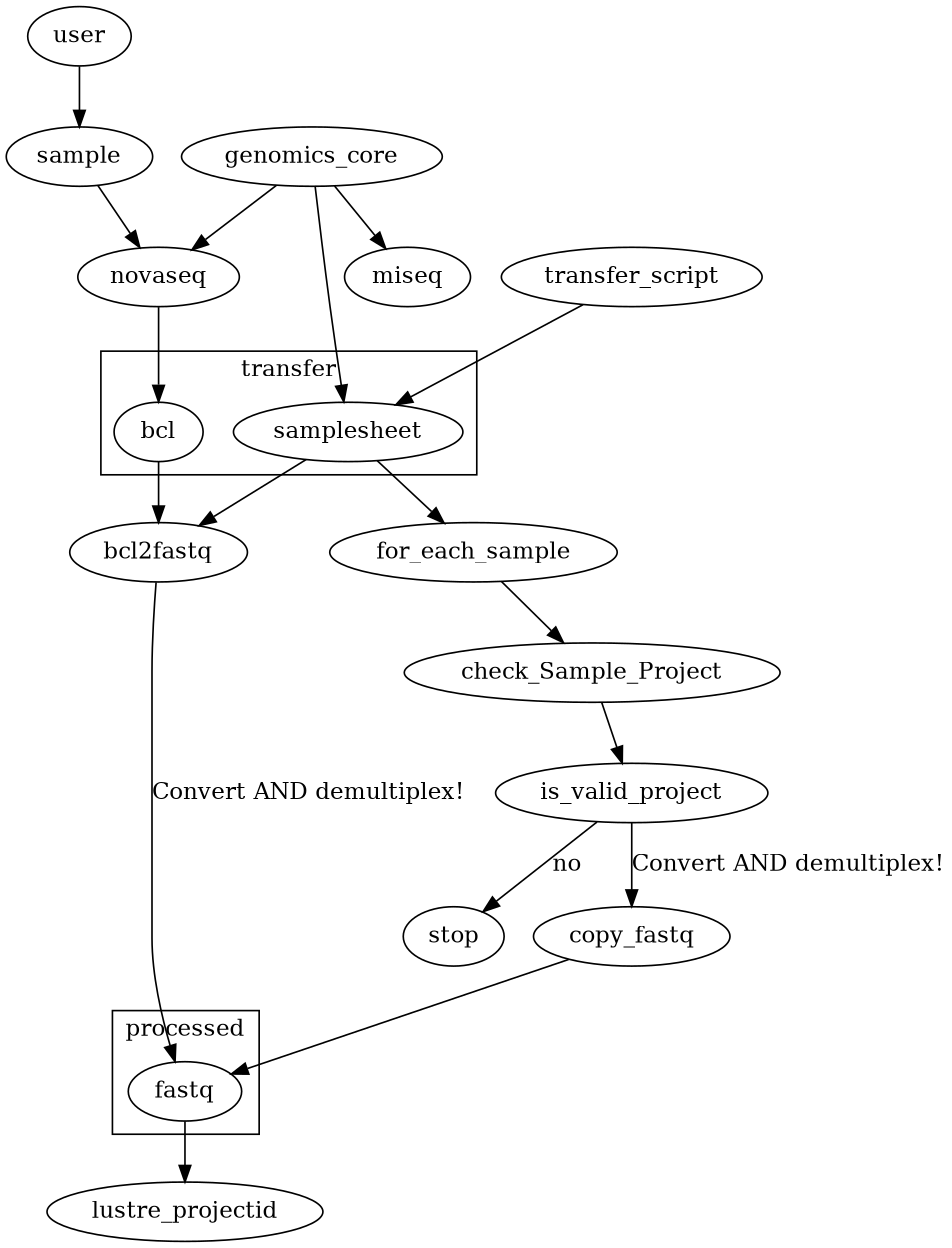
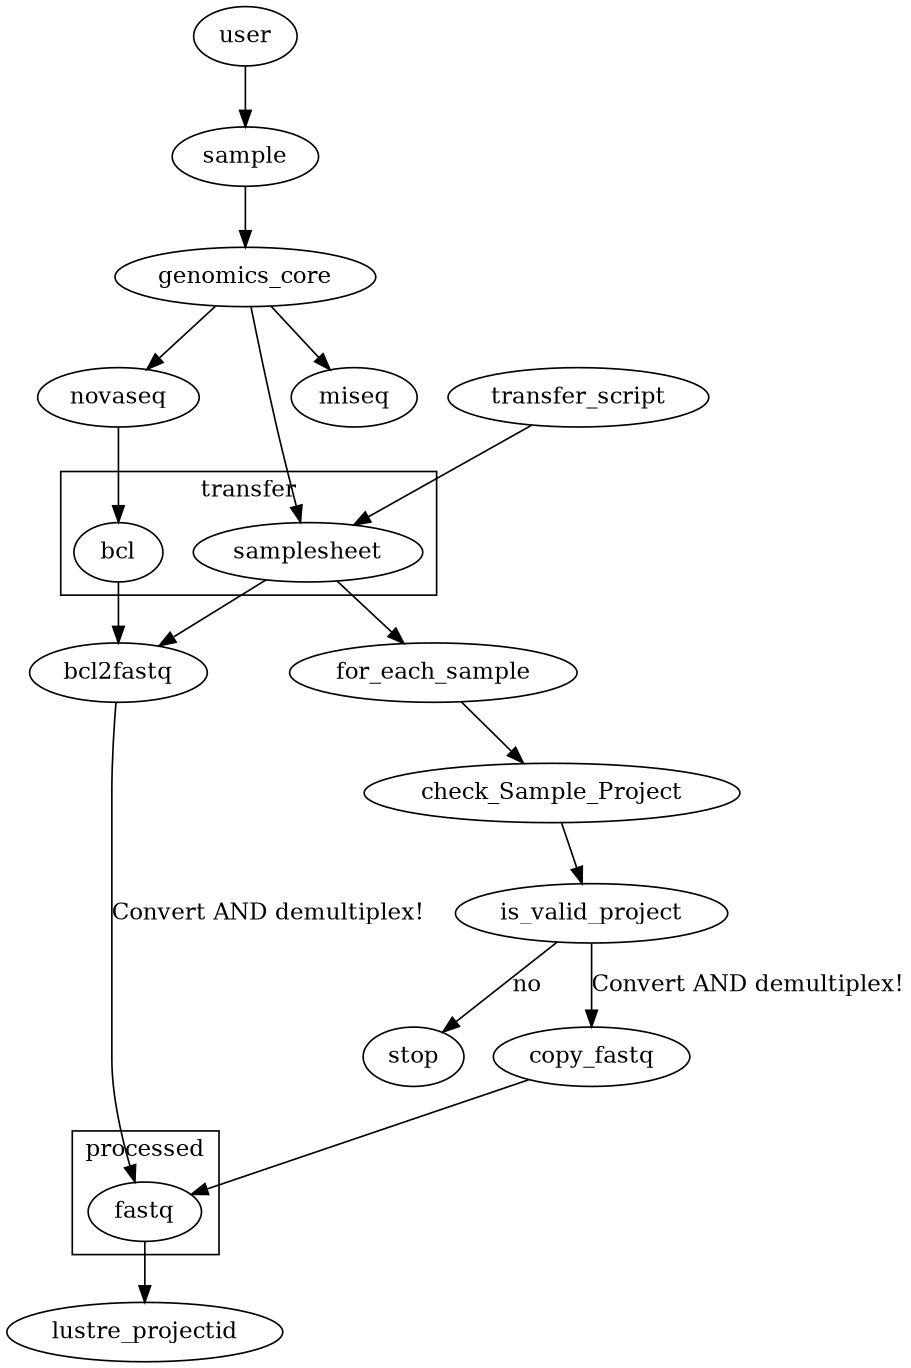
edge "sample" -> "novaseq": now "sample" -> "genomics_core"
